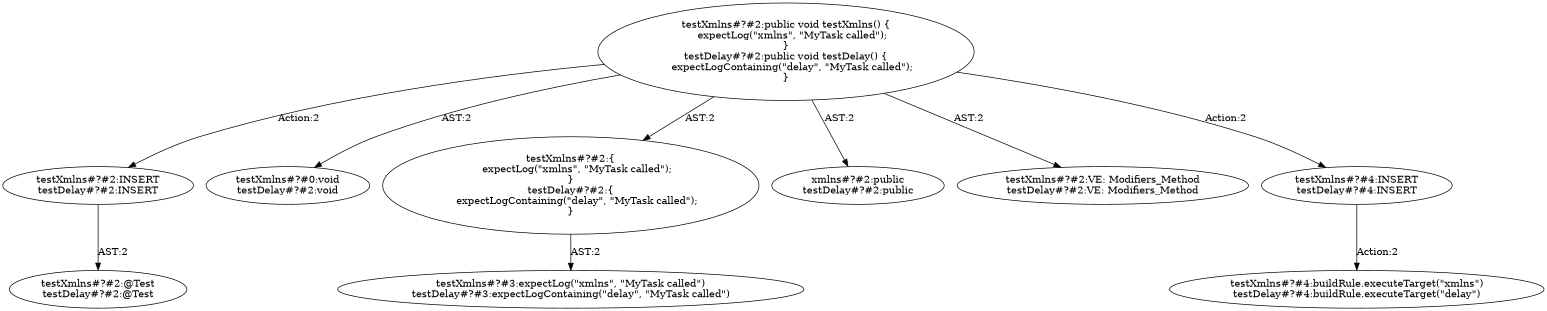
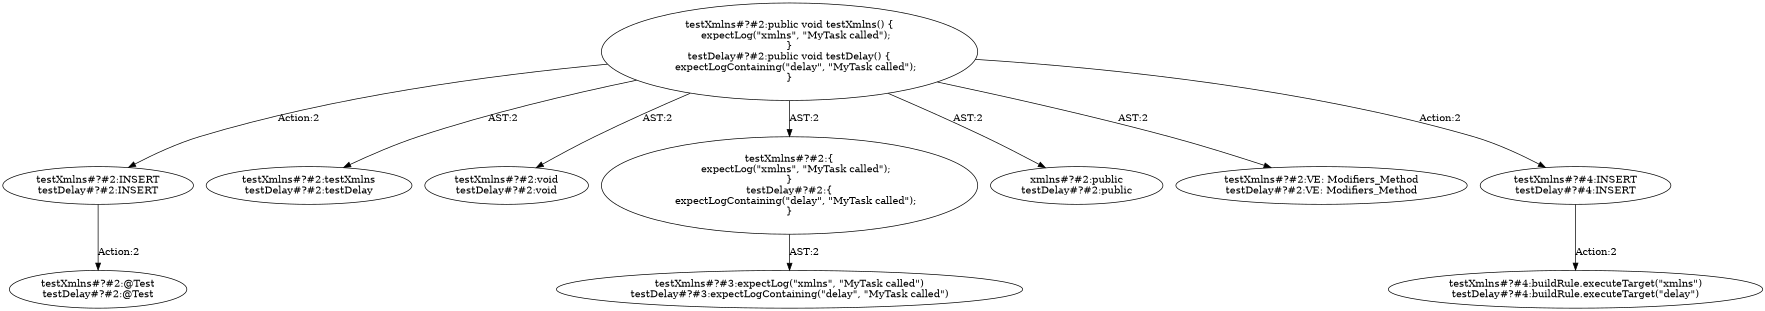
node "testXmlns#?#0:void testDelay#?#2:void": label "testXmlns#?#0:void testDelay#?#2:void" -> "testXmlns#?#2:void testDelay#?#2:void"
node "testXmlns#?#2:testXmlns testDelay#?#2:testDelay": added
edge "testXmlns#?#2:INSERT testDelay#?#2:INSERT" -> "testXmlns#?#2:@Test testDelay#?#2:@Test": label "AST:2" -> "Action:2"
